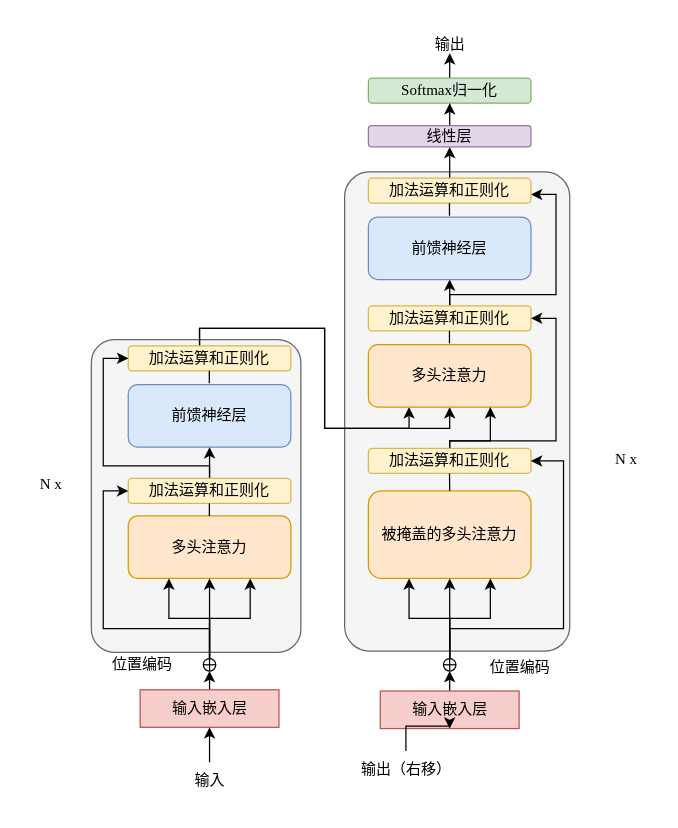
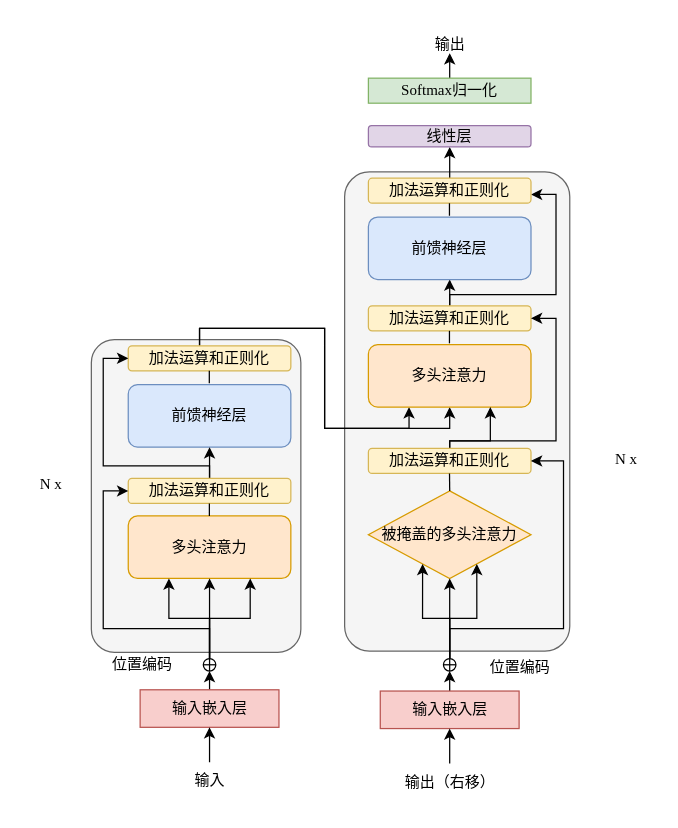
node "Softmax归一化": shape rounded rectangle -> rectangle
edge "线性层" -> "Softmax归一化": removed
node "被掩盖的多头注意力": shape rounded rectangle -> diamond
node "输出（右移）": moved (406, 769) -> (449, 782)
